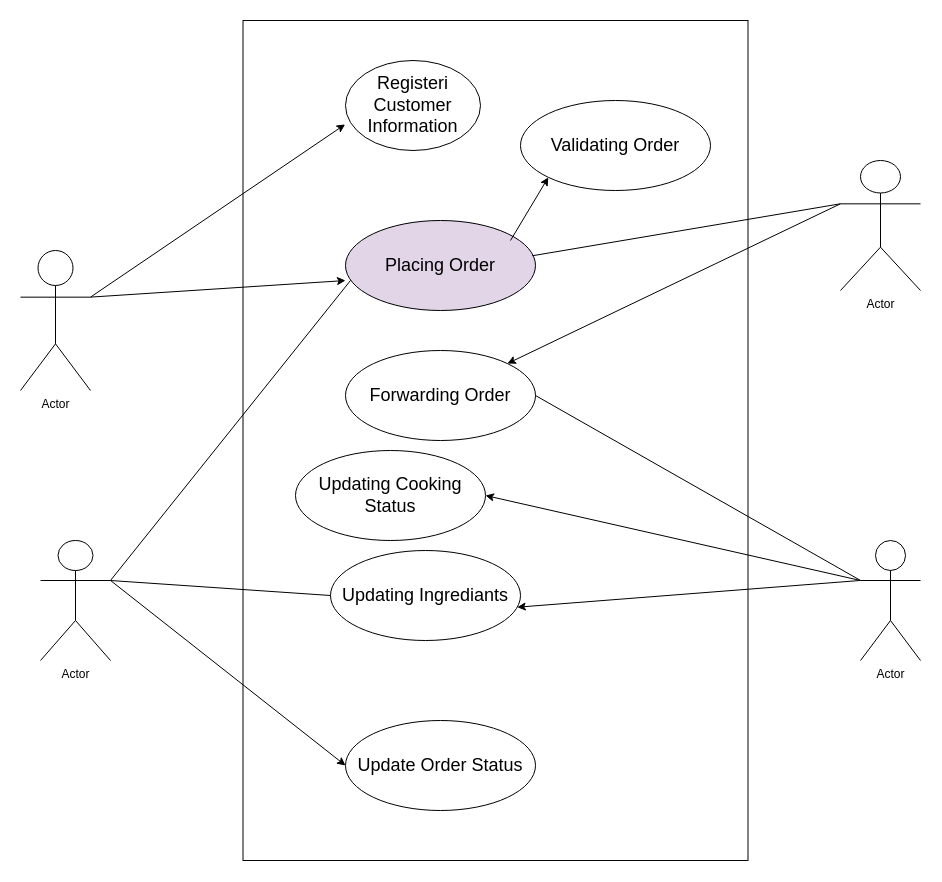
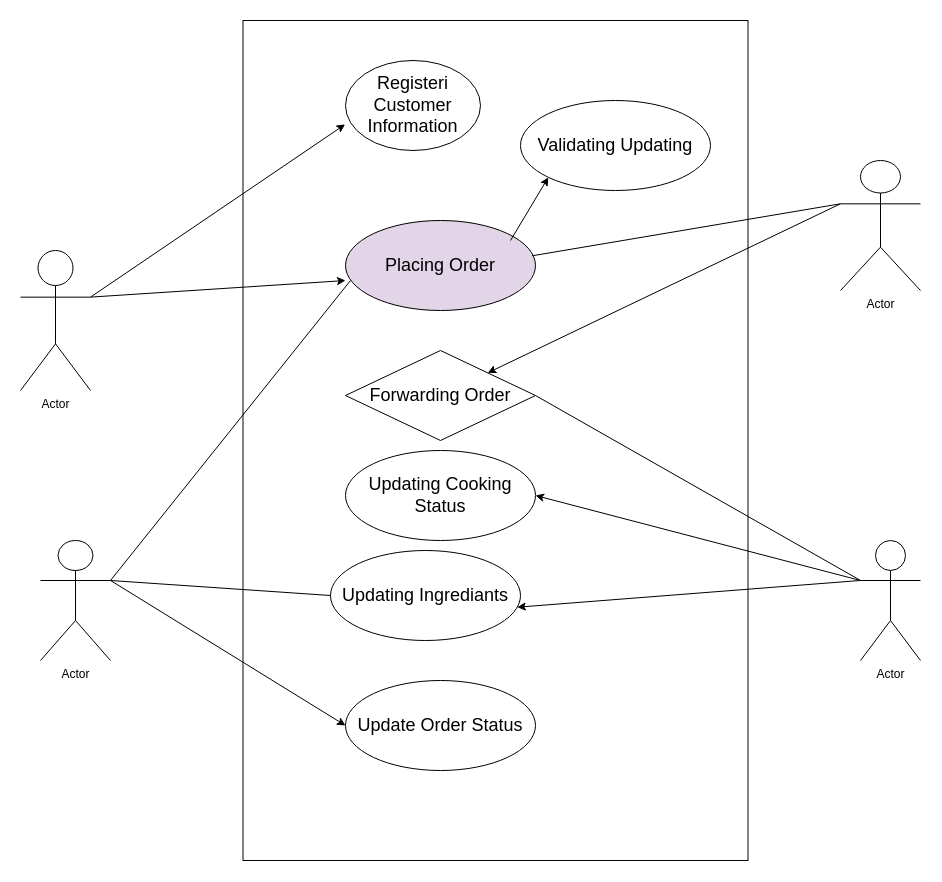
node "Validating Order": label "Validating Order" -> "Validating Updating"
node "Forwarding Order": shape ellipse -> diamond
node "Updating Cooking Status": moved (391, 496) -> (441, 496)
node "Update Order Status": moved (441, 766) -> (441, 726)
